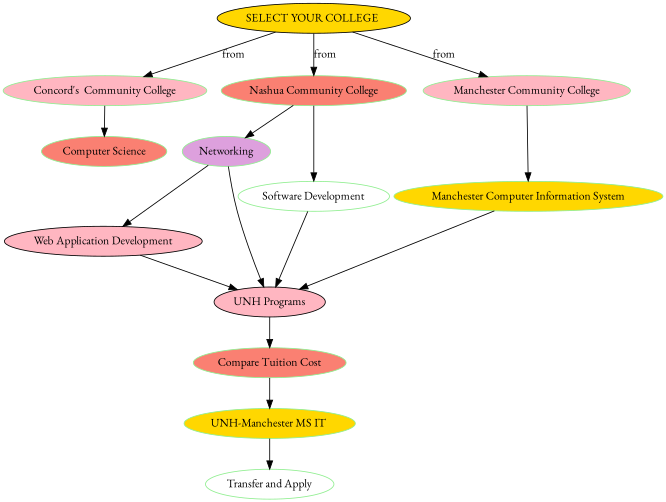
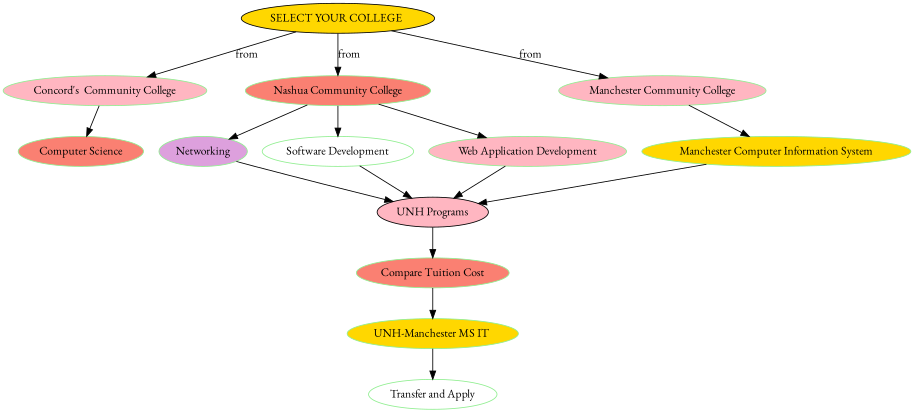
edge "Networking" -> "Web Application Development": now "Nashua Community College" -> "Web Application Development"
node "Web Application Development": color black -> lightgreen
